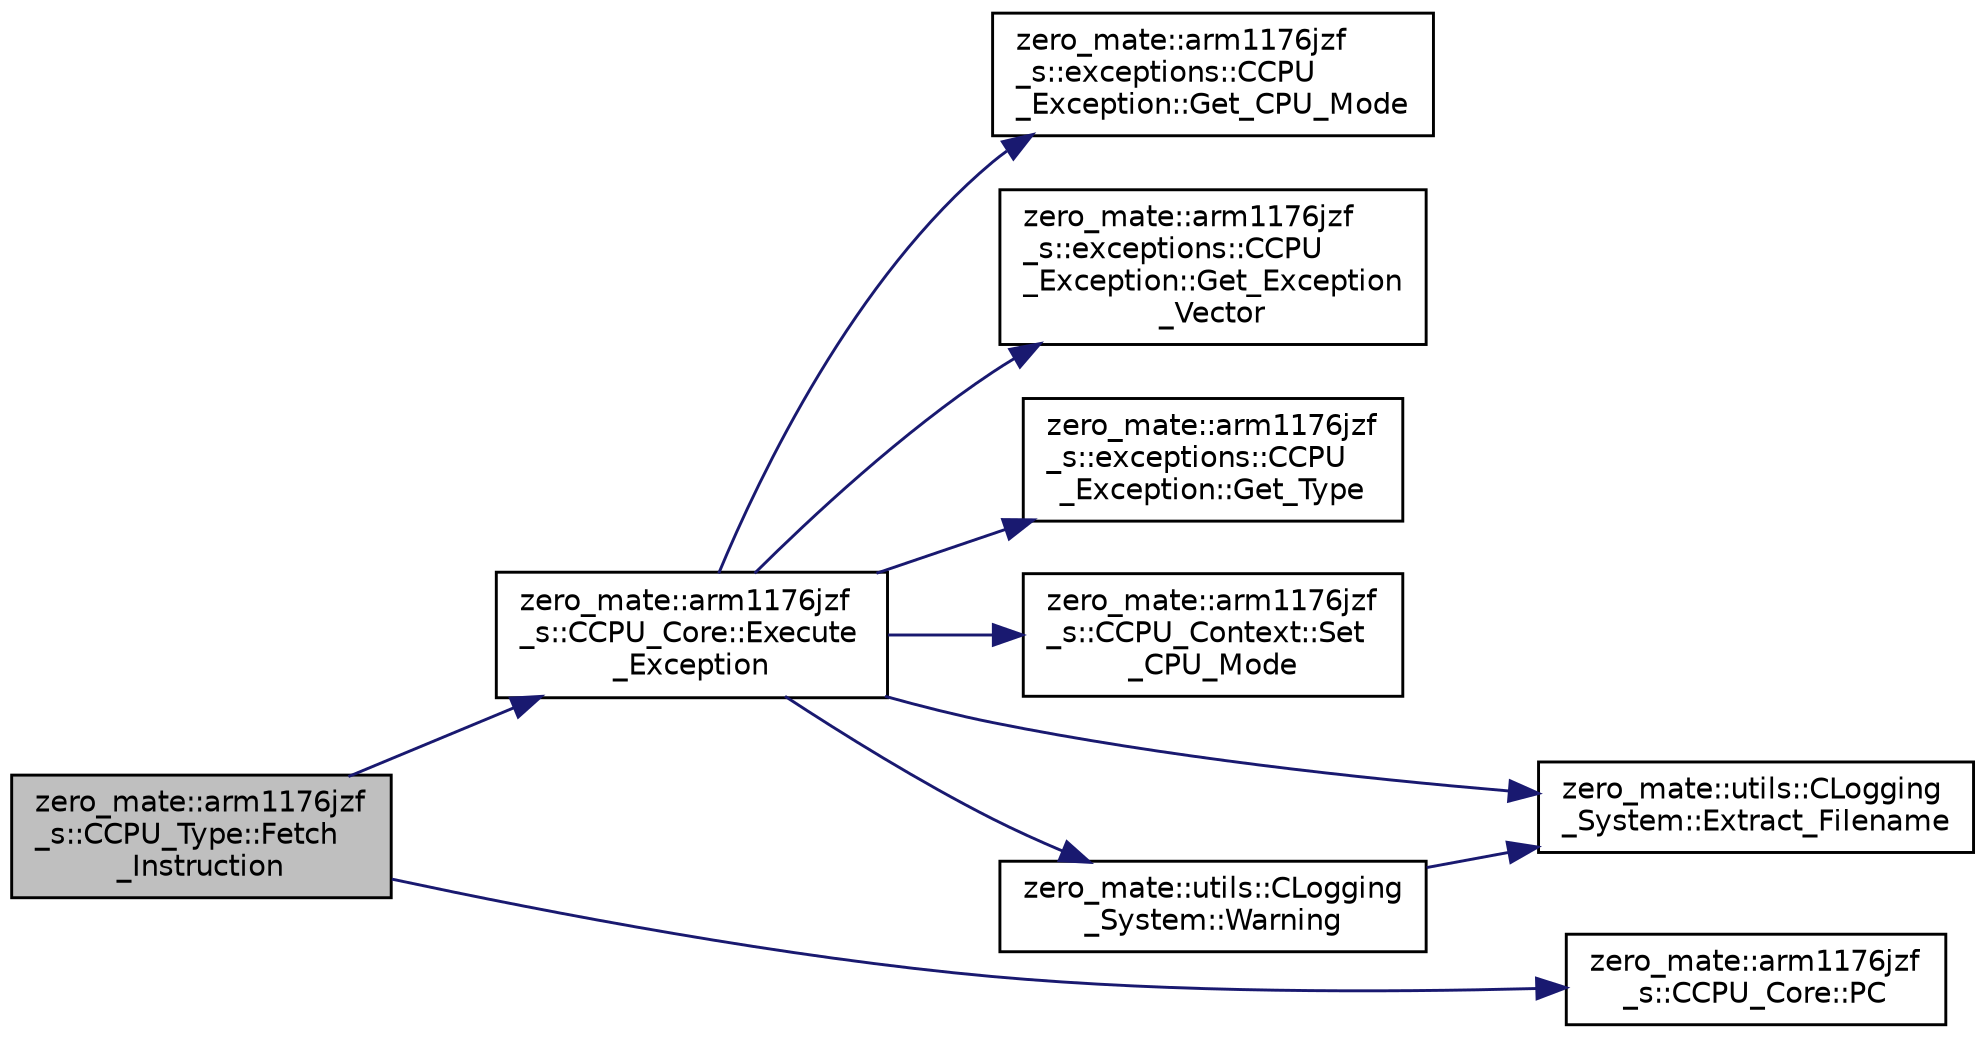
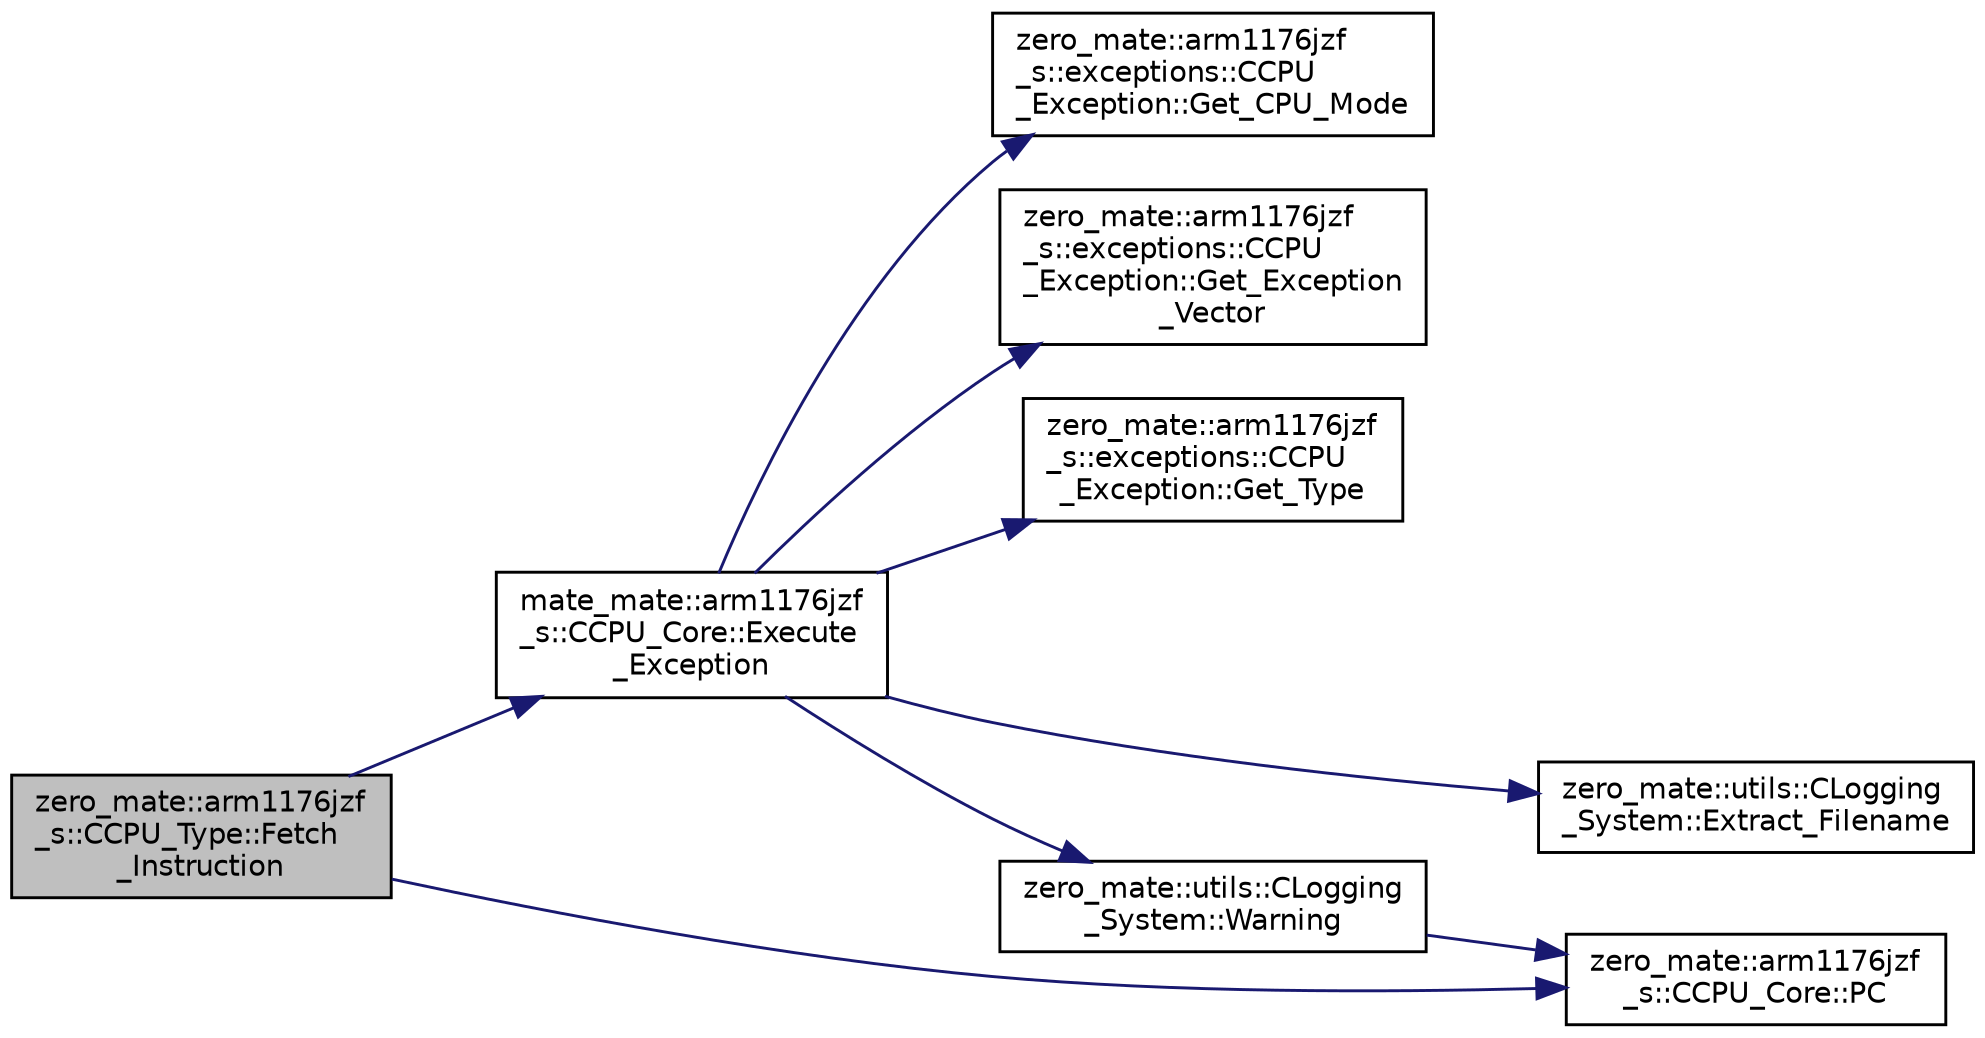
node "zero_mate::arm1176jzf _s::CCPU_Core::Execute _Exception": label "zero_mate::arm1176jzf _s::CCPU_Core::Execute _Exception" -> "mate_mate::arm1176jzf _s::CCPU_Core::Execute _Exception"
node "zero_mate::arm1176jzf _s::CCPU_Context::Set _CPU_Mode": removed
edge "zero_mate::utils::CLogging _System::Warning" -> "zero_mate::utils::CLogging _System::Extract_Filename": now "zero_mate::utils::CLogging _System::Warning" -> "zero_mate::arm1176jzf _s::CCPU_Core::PC"
